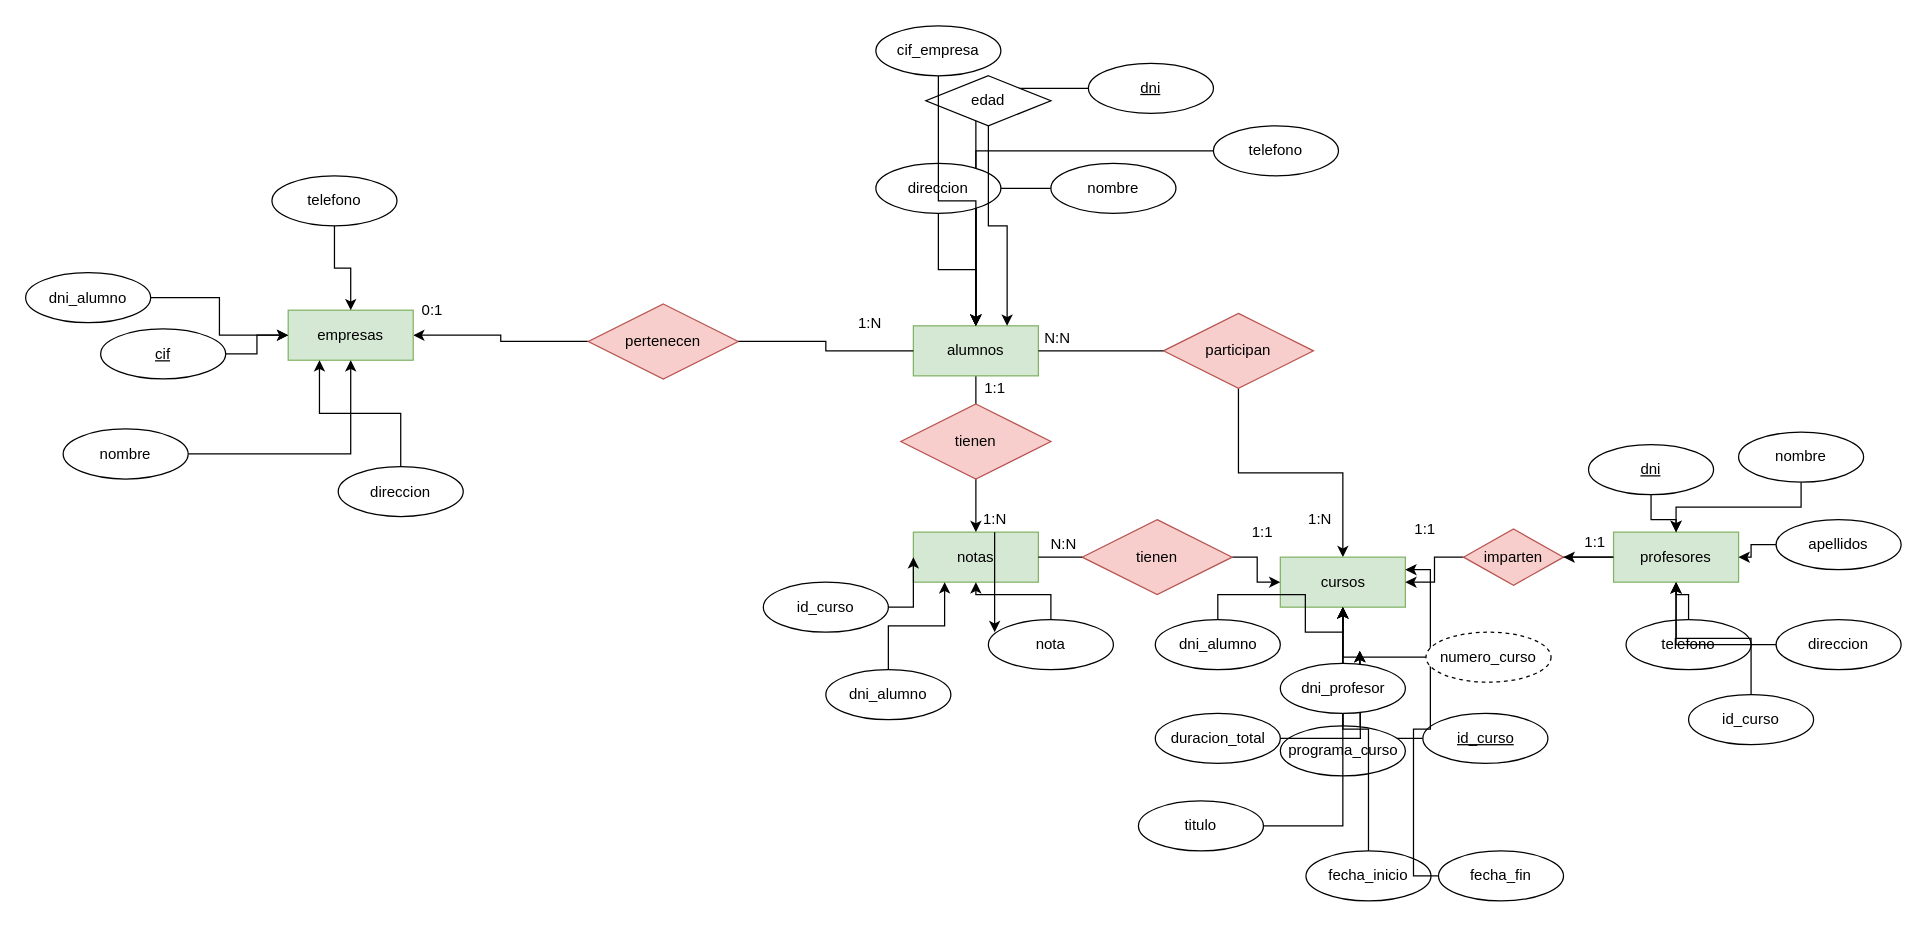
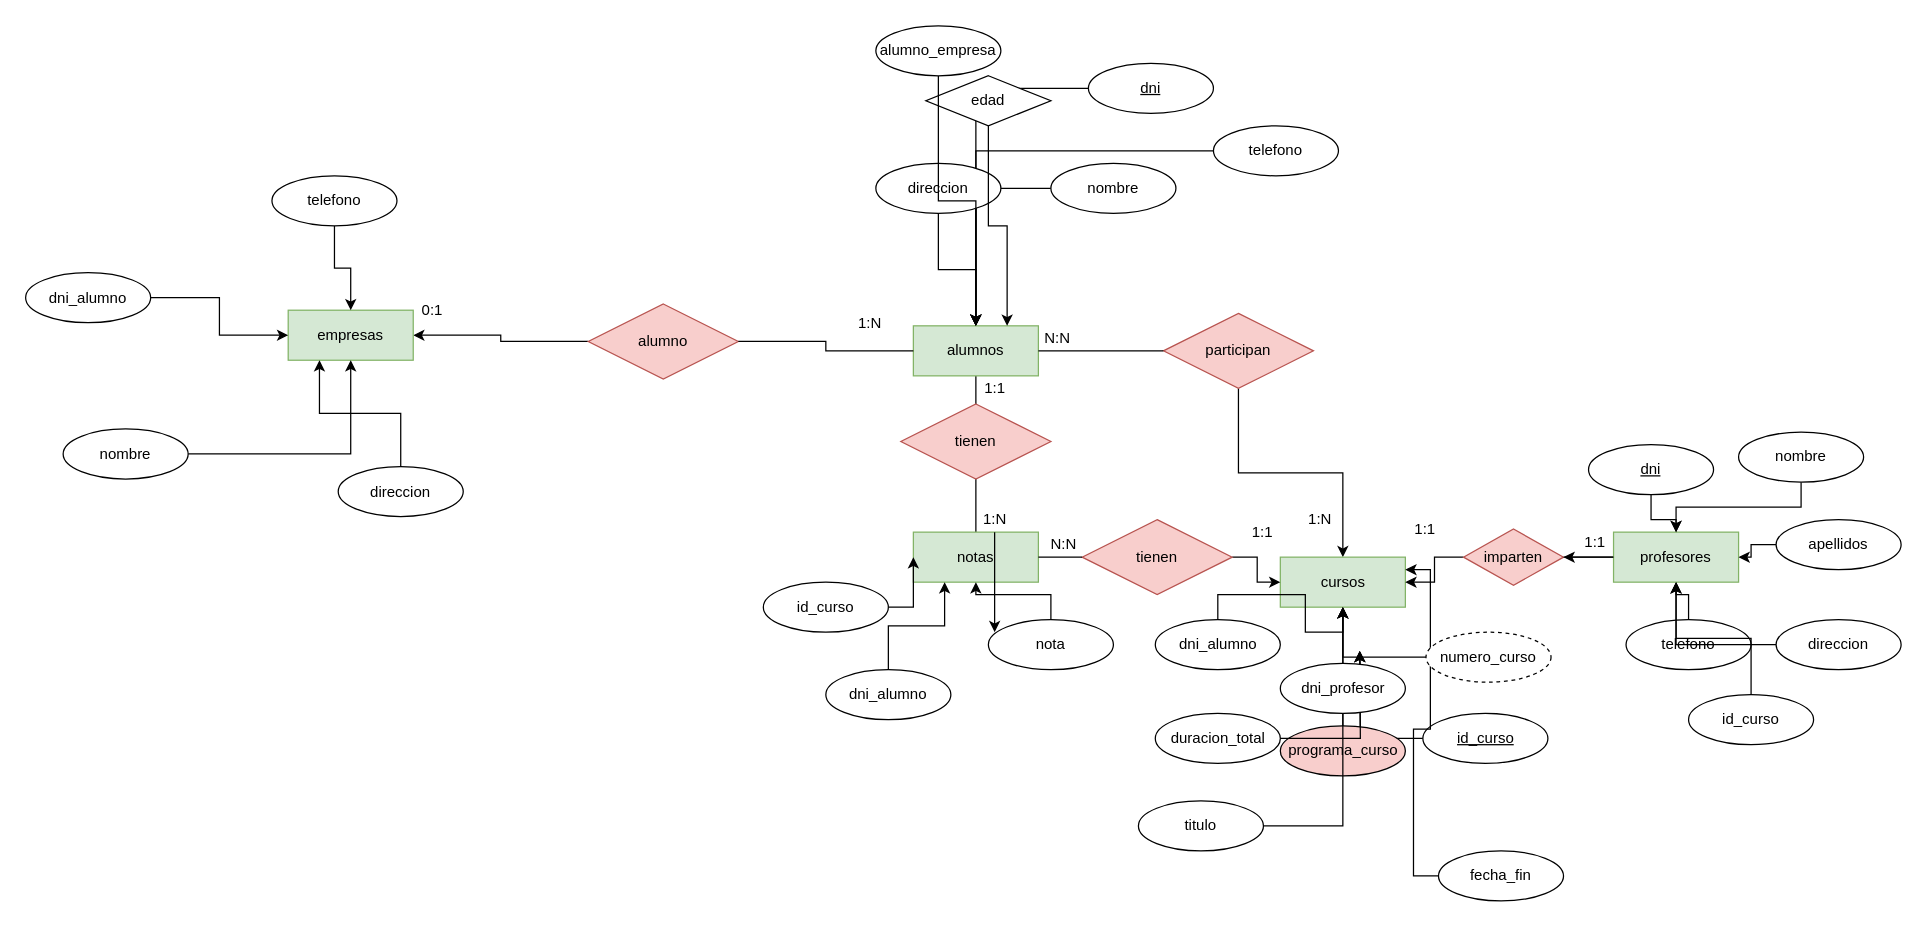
node "cif_empresa": label "cif_empresa" -> "alumno_empresa"
node "pertenecen": label "pertenecen" -> "alumno"
node "cif": removed
edge "cif" -> "empresas": removed
edge "alumnos" -> "notas": arrowhead classic -> none
node "programa_curso": fillcolor #ffffff -> #f8cecc
edge "fecha_inicio" -> "cursos": removed
node "fecha_inicio": removed
